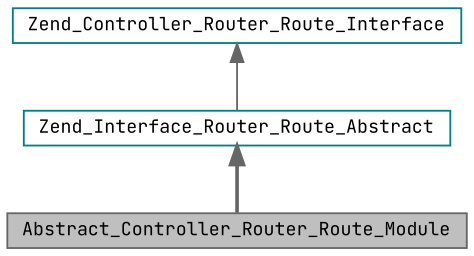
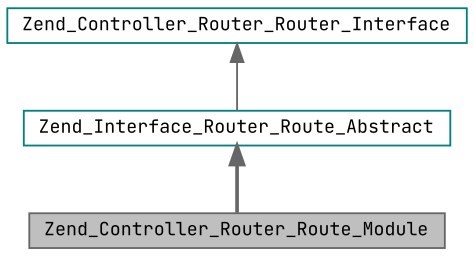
node "Zend_Controller_Router_Route_Interface": label "Zend_Controller_Router_Route_Interface" -> "Zend_Controller_Router_Router_Interface"
node "Abstract_Controller_Router_Route_Module": label "Abstract_Controller_Router_Route_Module" -> "Zend_Controller_Router_Route_Module"
